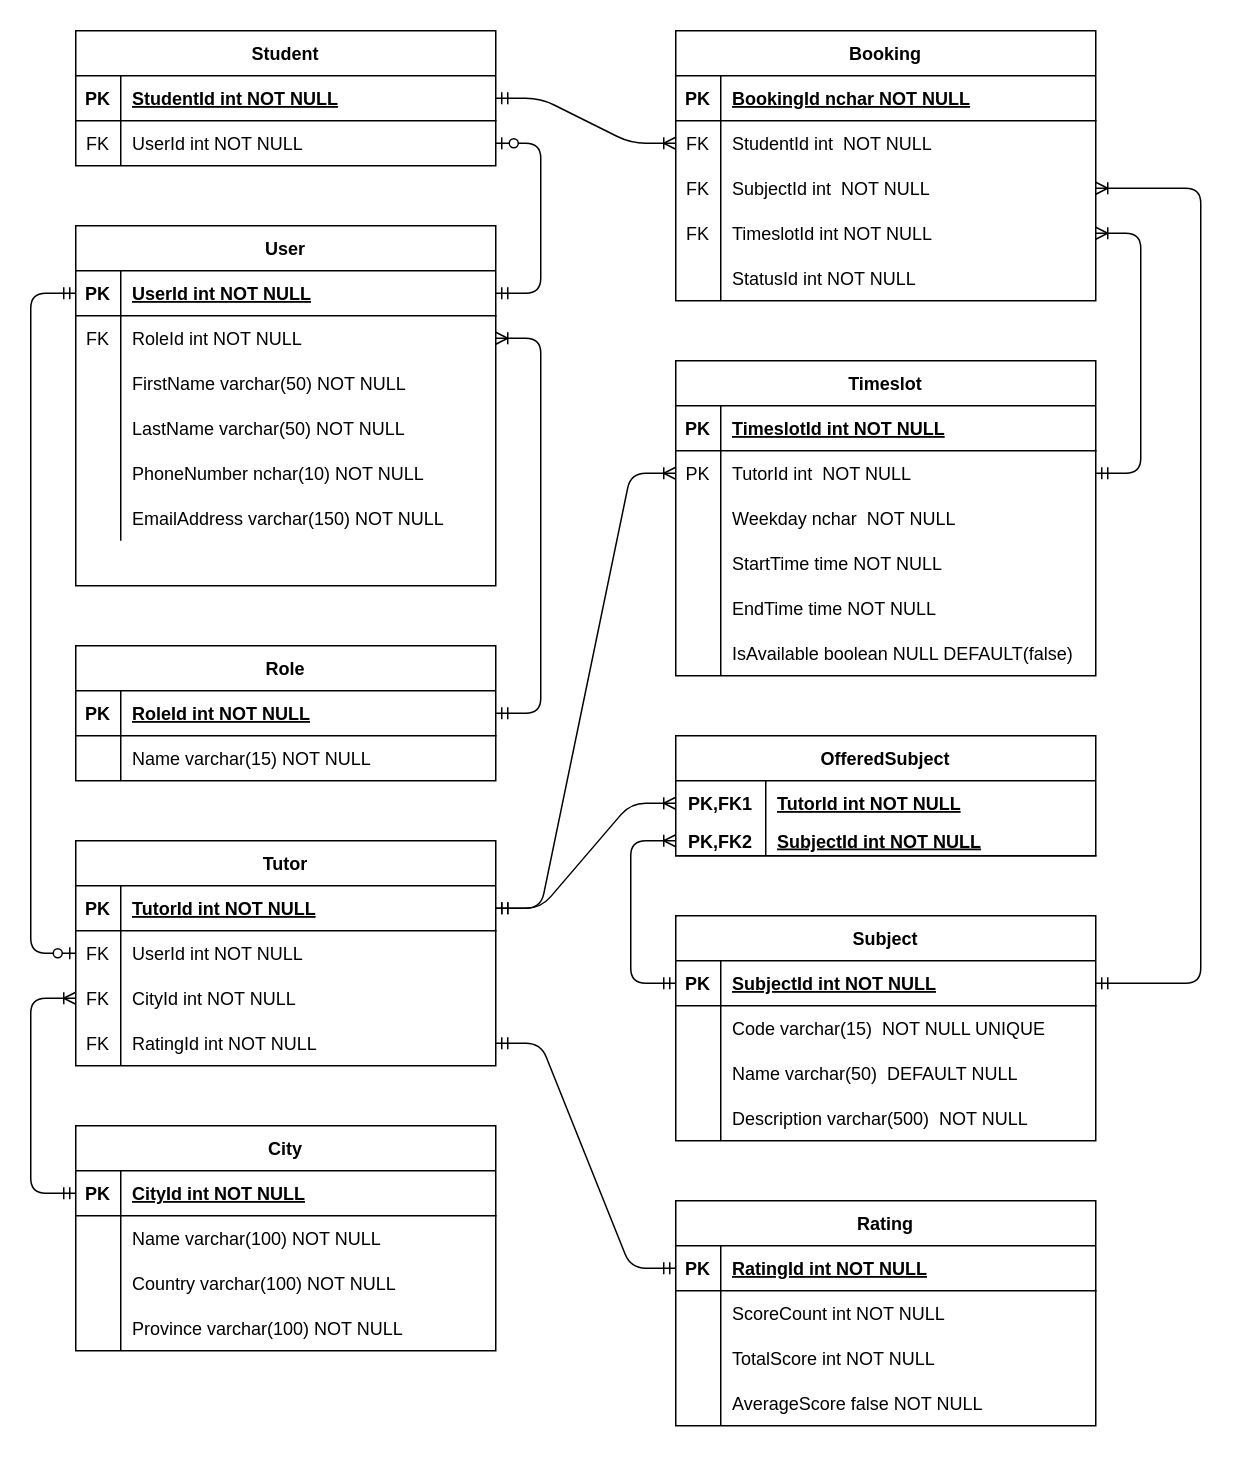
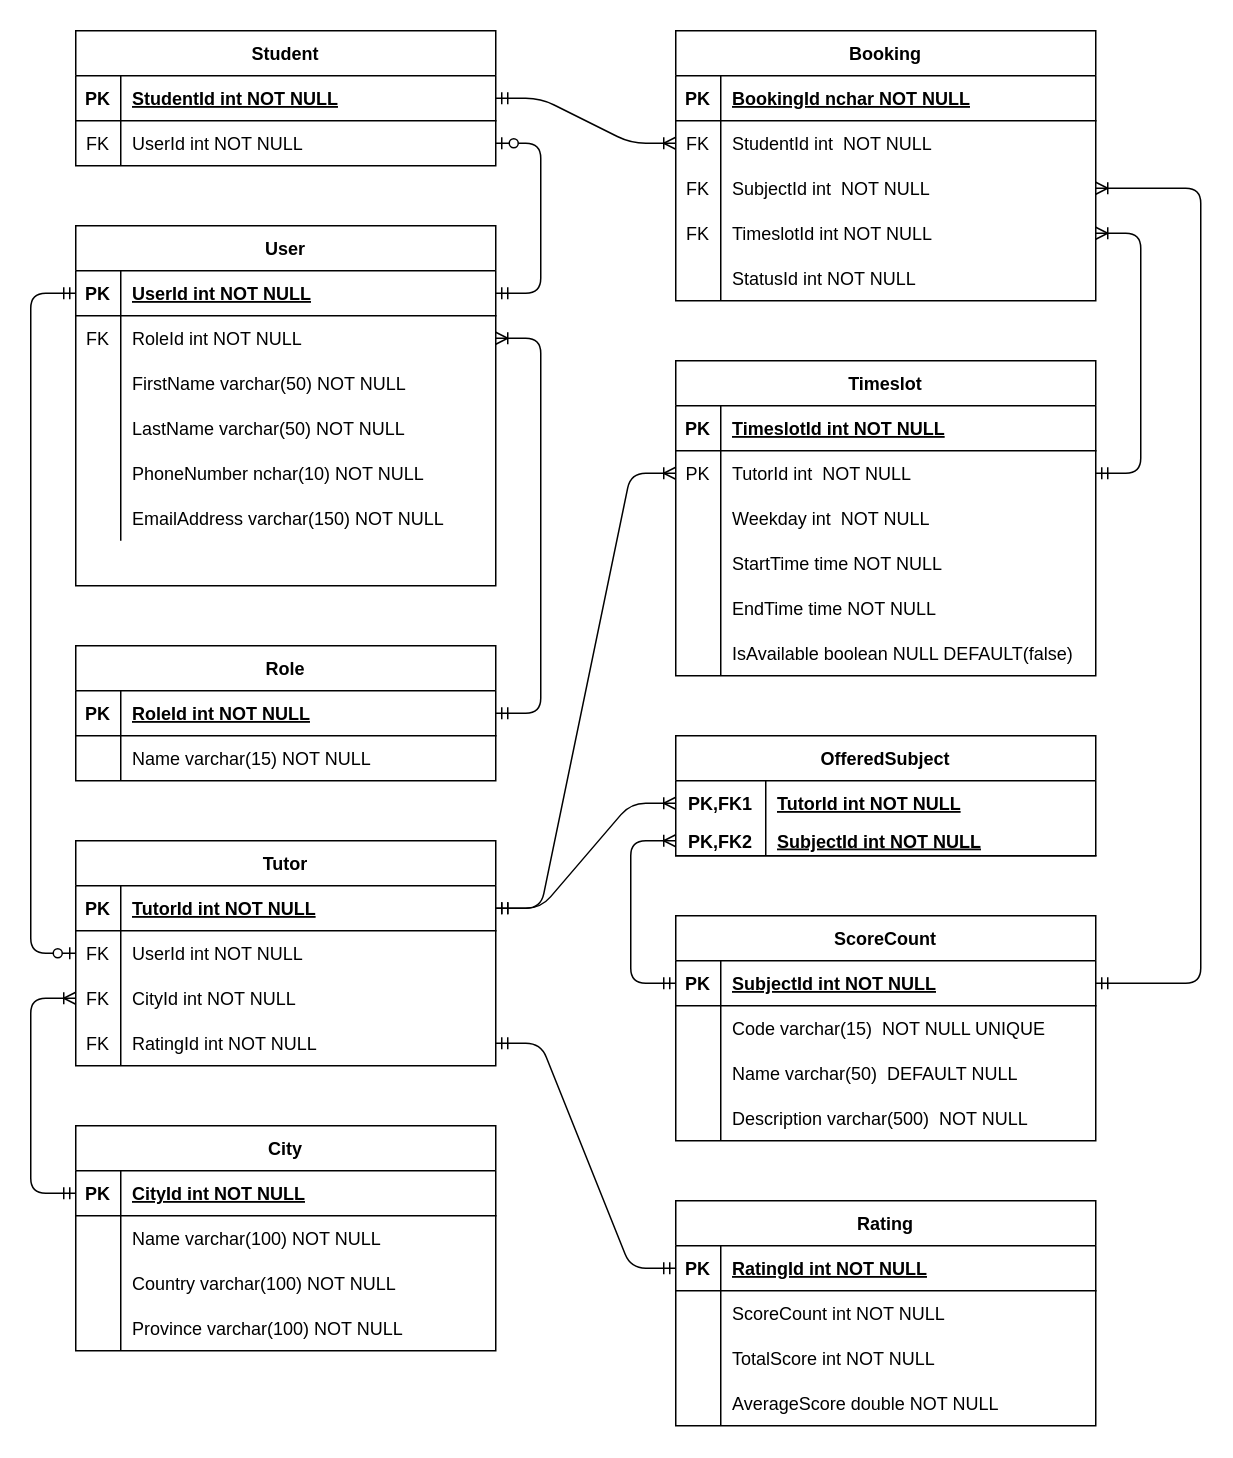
node "Weekday nchar NOT NULL": label "Weekday nchar NOT NULL" -> "Weekday int NOT NULL"
node "Subject": label "Subject" -> "ScoreCount"
node "AverageScore false NOT NULL": label "AverageScore false NOT NULL" -> "AverageScore double NOT NULL"
